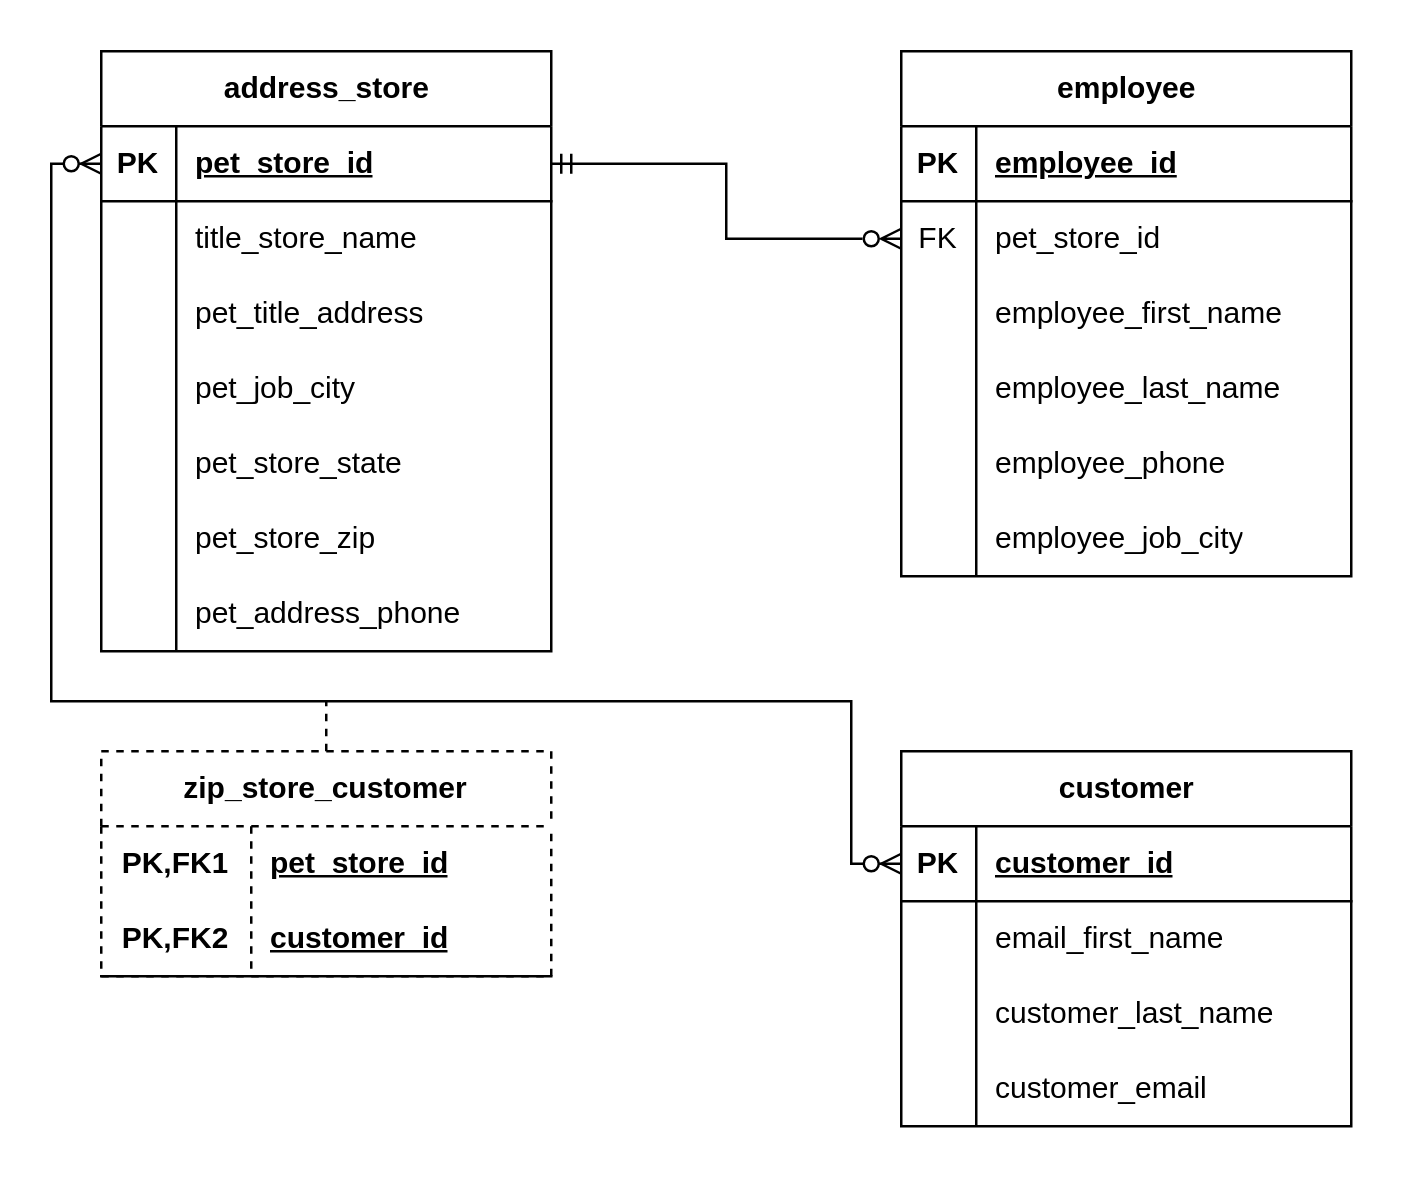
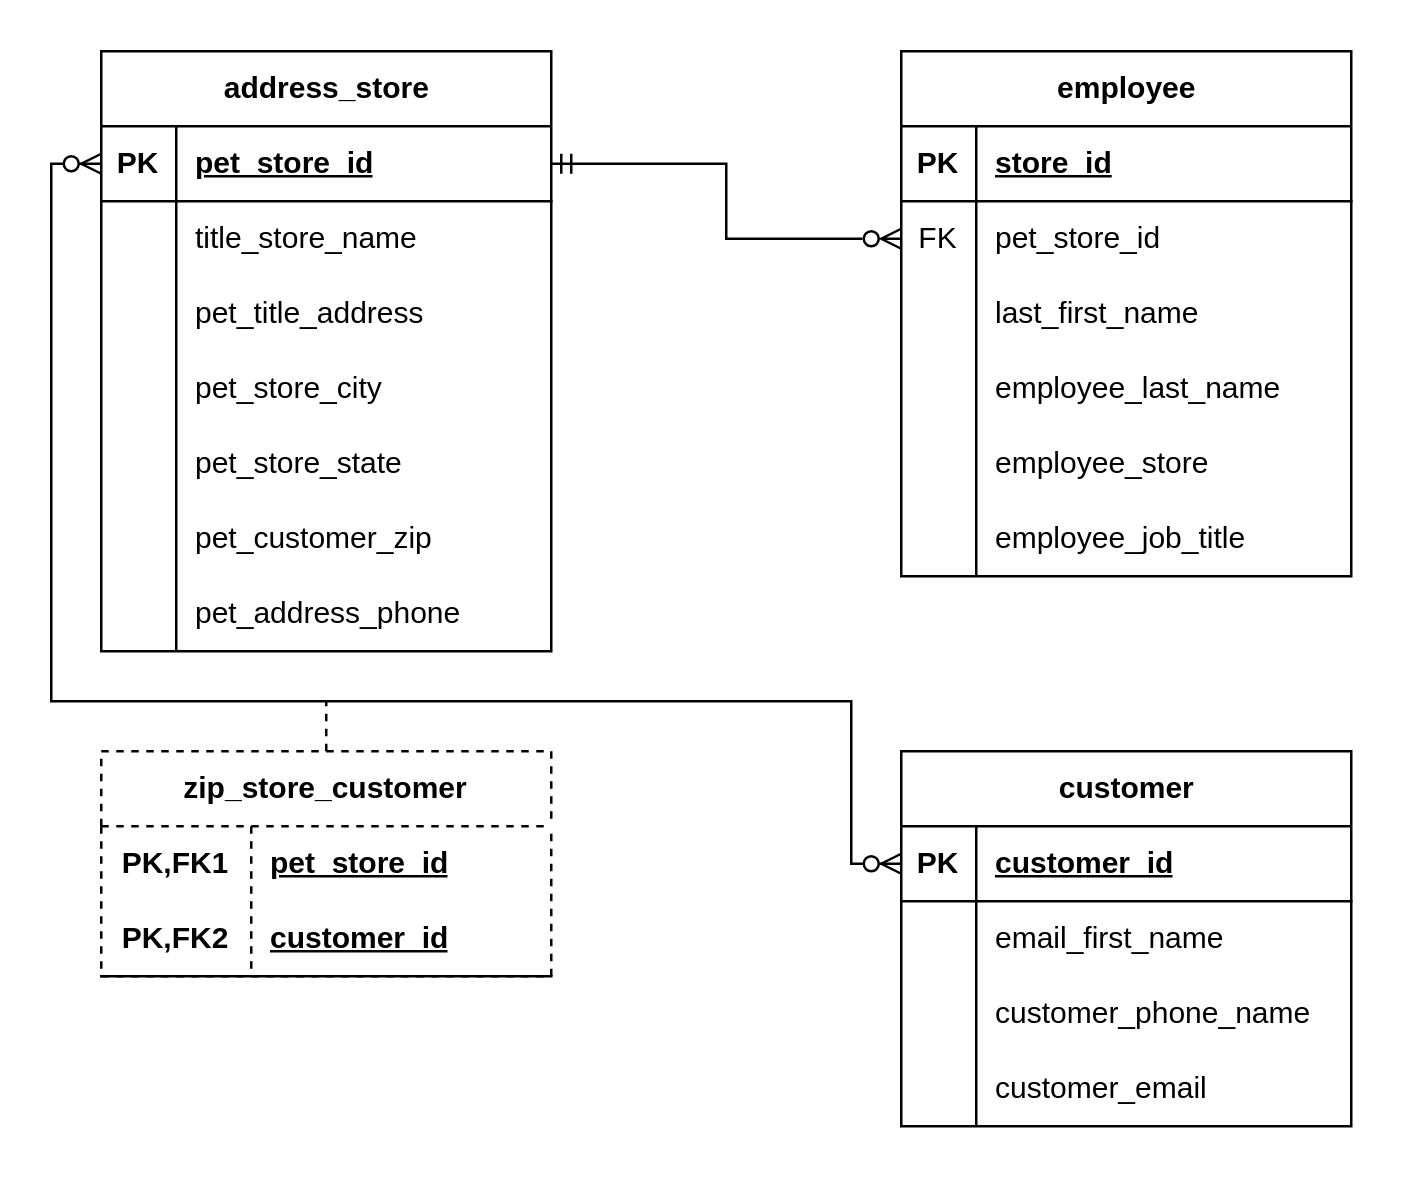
node "employee_id": label "employee_id" -> "store_id"
node "employee_first_name": label "employee_first_name" -> "last_first_name"
node "pet_job_city": label "pet_job_city" -> "pet_store_city"
node "employee_phone": label "employee_phone" -> "employee_store"
node "pet_store_zip": label "pet_store_zip" -> "pet_customer_zip"
node "employee_job_city": label "employee_job_city" -> "employee_job_title"
node "customer_last_name": label "customer_last_name" -> "customer_phone_name"
